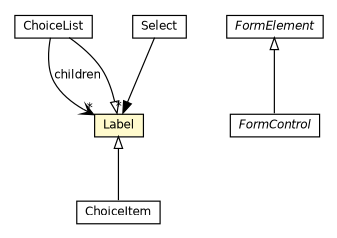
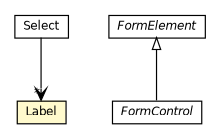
node "ChoiceList": removed
edge "Select" -> "Label": arrowhead normal -> open
node "ChoiceItem": removed
